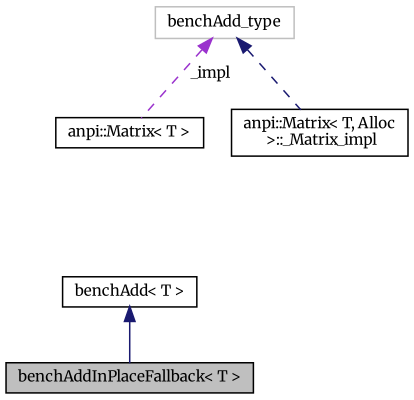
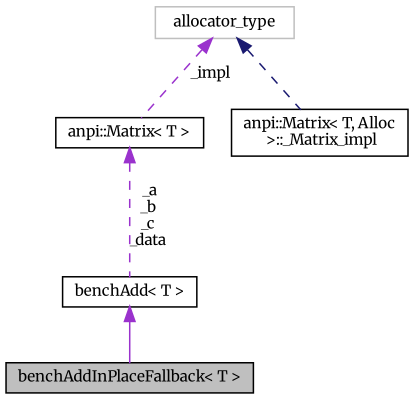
node "benchAdd_type": label "benchAdd_type" -> "allocator_type"
edge "benchAdd< T >" -> "anpi::Matrix< T >": added, label "_a _b _c _data"
edge "benchAddInPlaceFallback< T >" -> "benchAdd< T >": color midnightblue -> darkorchid3
